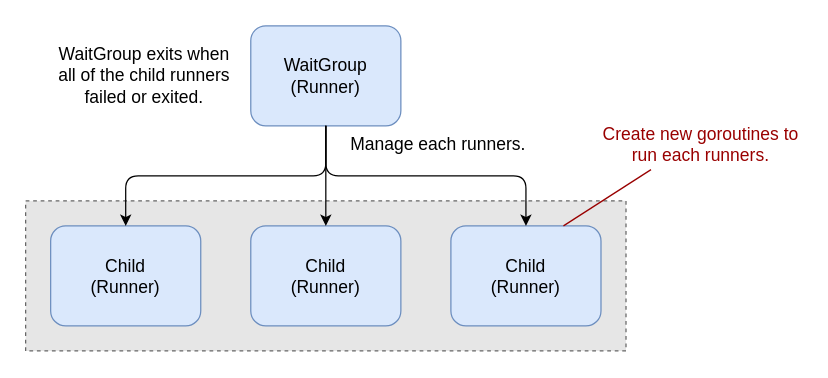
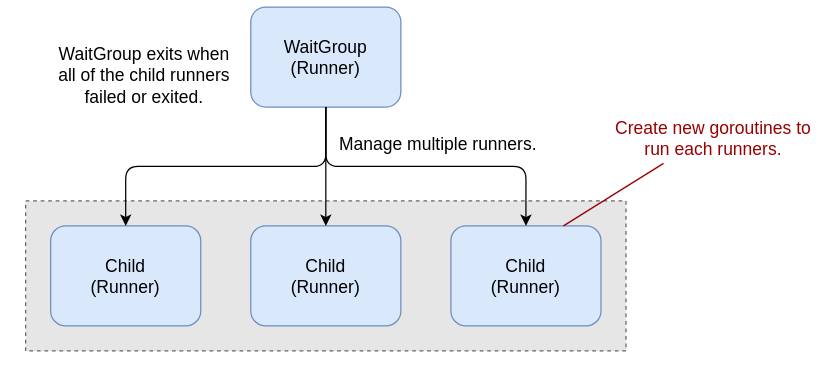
node "WaitGroup(Runner)": moved (326, 76) -> (326, 57)
node "Manage each runners.": label "Manage each runners." -> "Manage multiple runners."
node "Create new goroutines to run each runners.": moved (701, 144) -> (713, 138)
